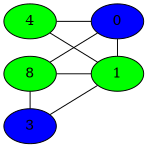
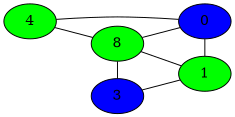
edge "4" -- "1": now "4" -- "8"
